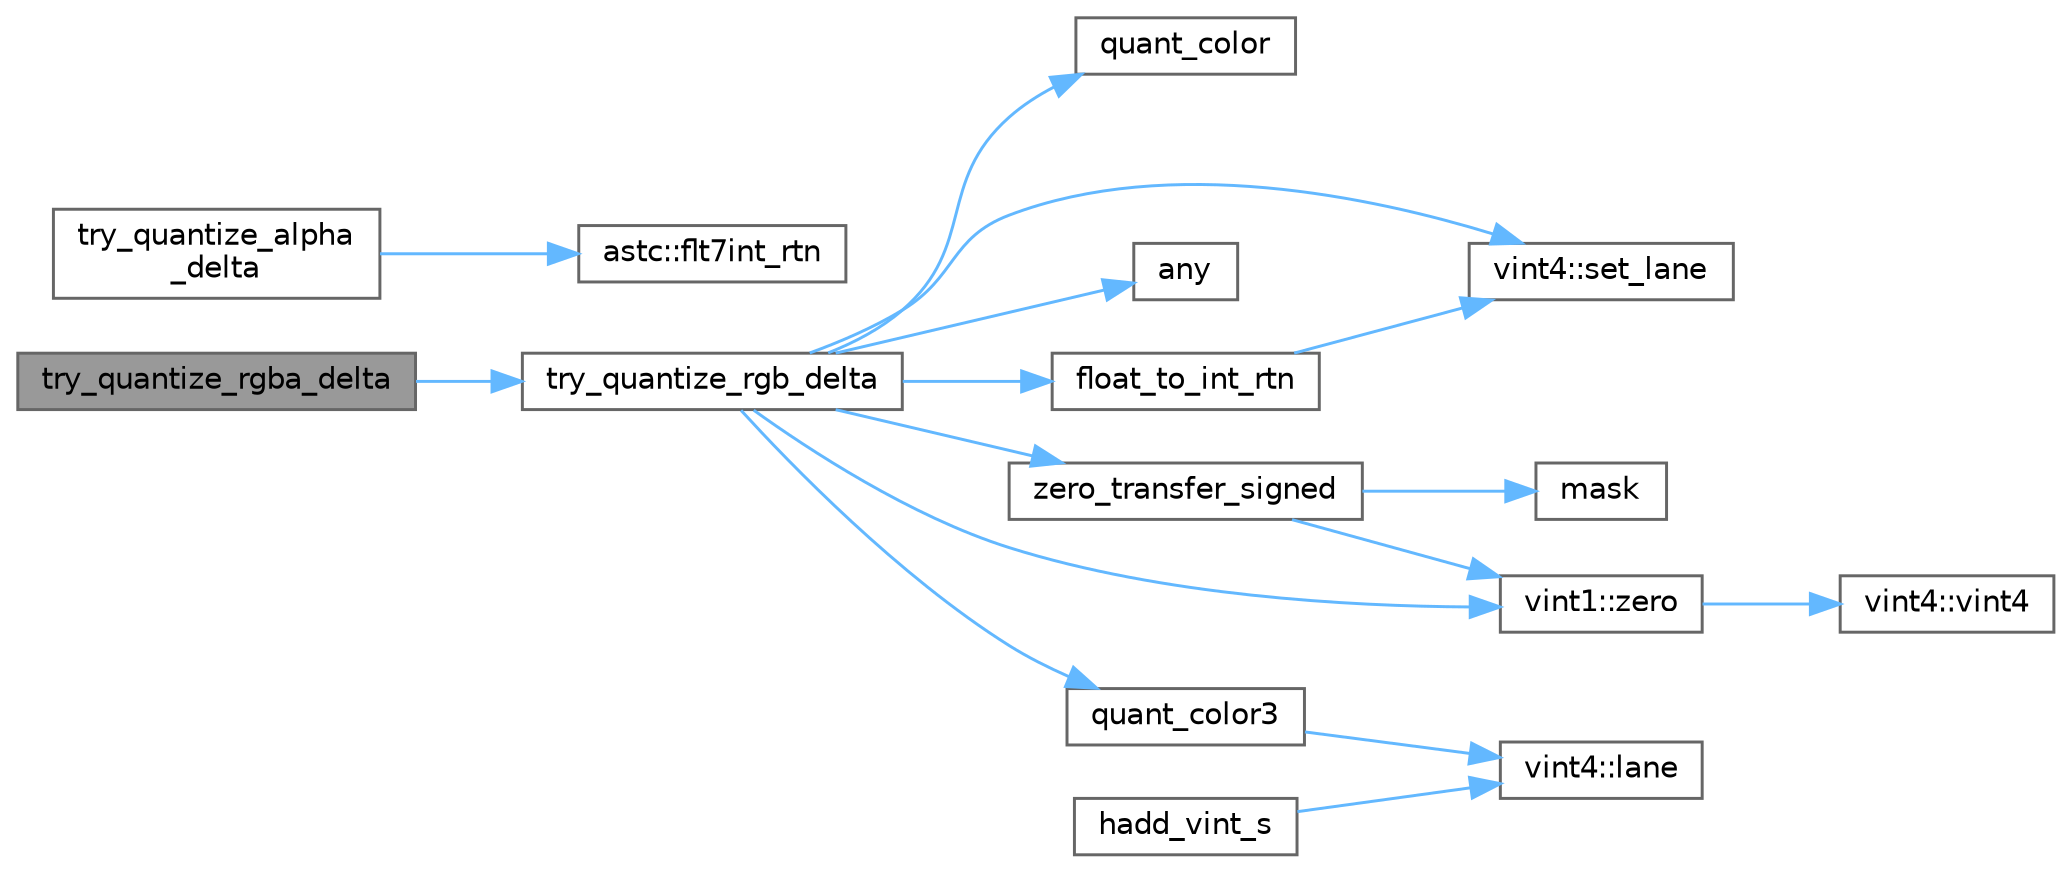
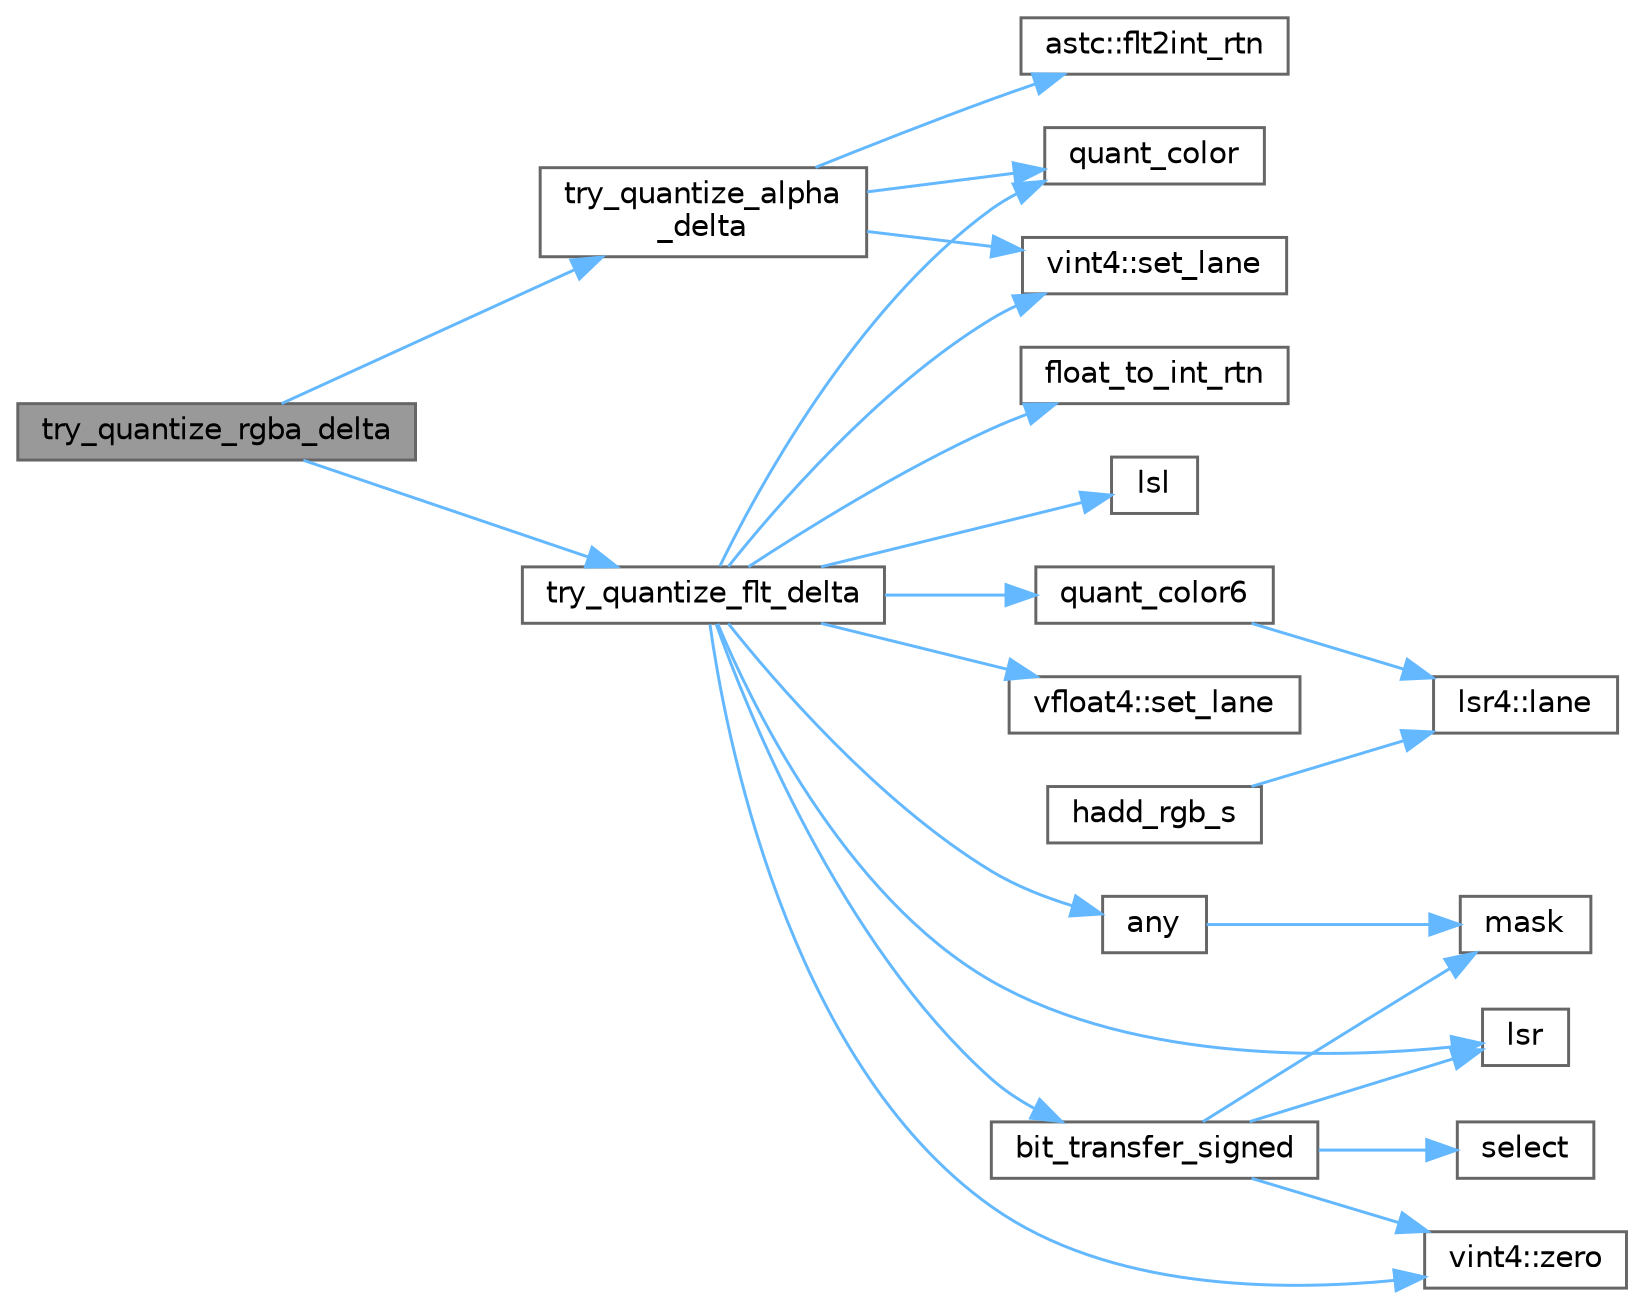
edge "try_quantize_alpha _delta" -> "quant_color": added
node "astc::flt7int_rtn": label "astc::flt7int_rtn" -> "astc::flt2int_rtn"
edge "float_to_int_rtn" -> "vint4::set_lane": now "try_quantize_alpha _delta" -> "vint4::set_lane"
edge "try_quantize_rgba_delta" -> "try_quantize_alpha _delta": added
node "try_quantize_rgb_delta": label "try_quantize_rgb_delta" -> "try_quantize_flt_delta"
node "lsl": added
node "zero_transfer_signed": label "zero_transfer_signed" -> "bit_transfer_signed"
node "vint1::zero": label "vint1::zero" -> "vint4::zero"
node "vint4::vint4": removed
node "vfloat4::set_lane": added
node "quant_color3": label "quant_color3" -> "quant_color6"
node "vint4::lane": label "vint4::lane" -> "lsr4::lane"
node "hadd_vint_s": label "hadd_vint_s" -> "hadd_rgb_s"
edge "any" -> "mask": added
node "lsr": added
node "select": added
